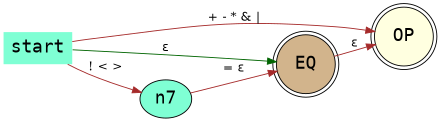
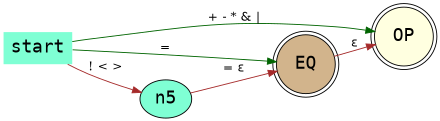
edge "start" -> "OP": color brown -> darkgreen
edge "start" -> "EQ": label "ε" -> "="
node "n7": label "n7" -> "n5"
